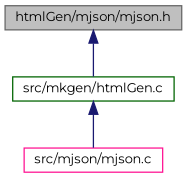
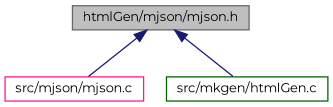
edge "src/mjson/mjson.c" -> "src/mkgen/htmlGen.c": now "src/mjson/mjson.c" -> "htmlGen/mjson/mjson.h"
